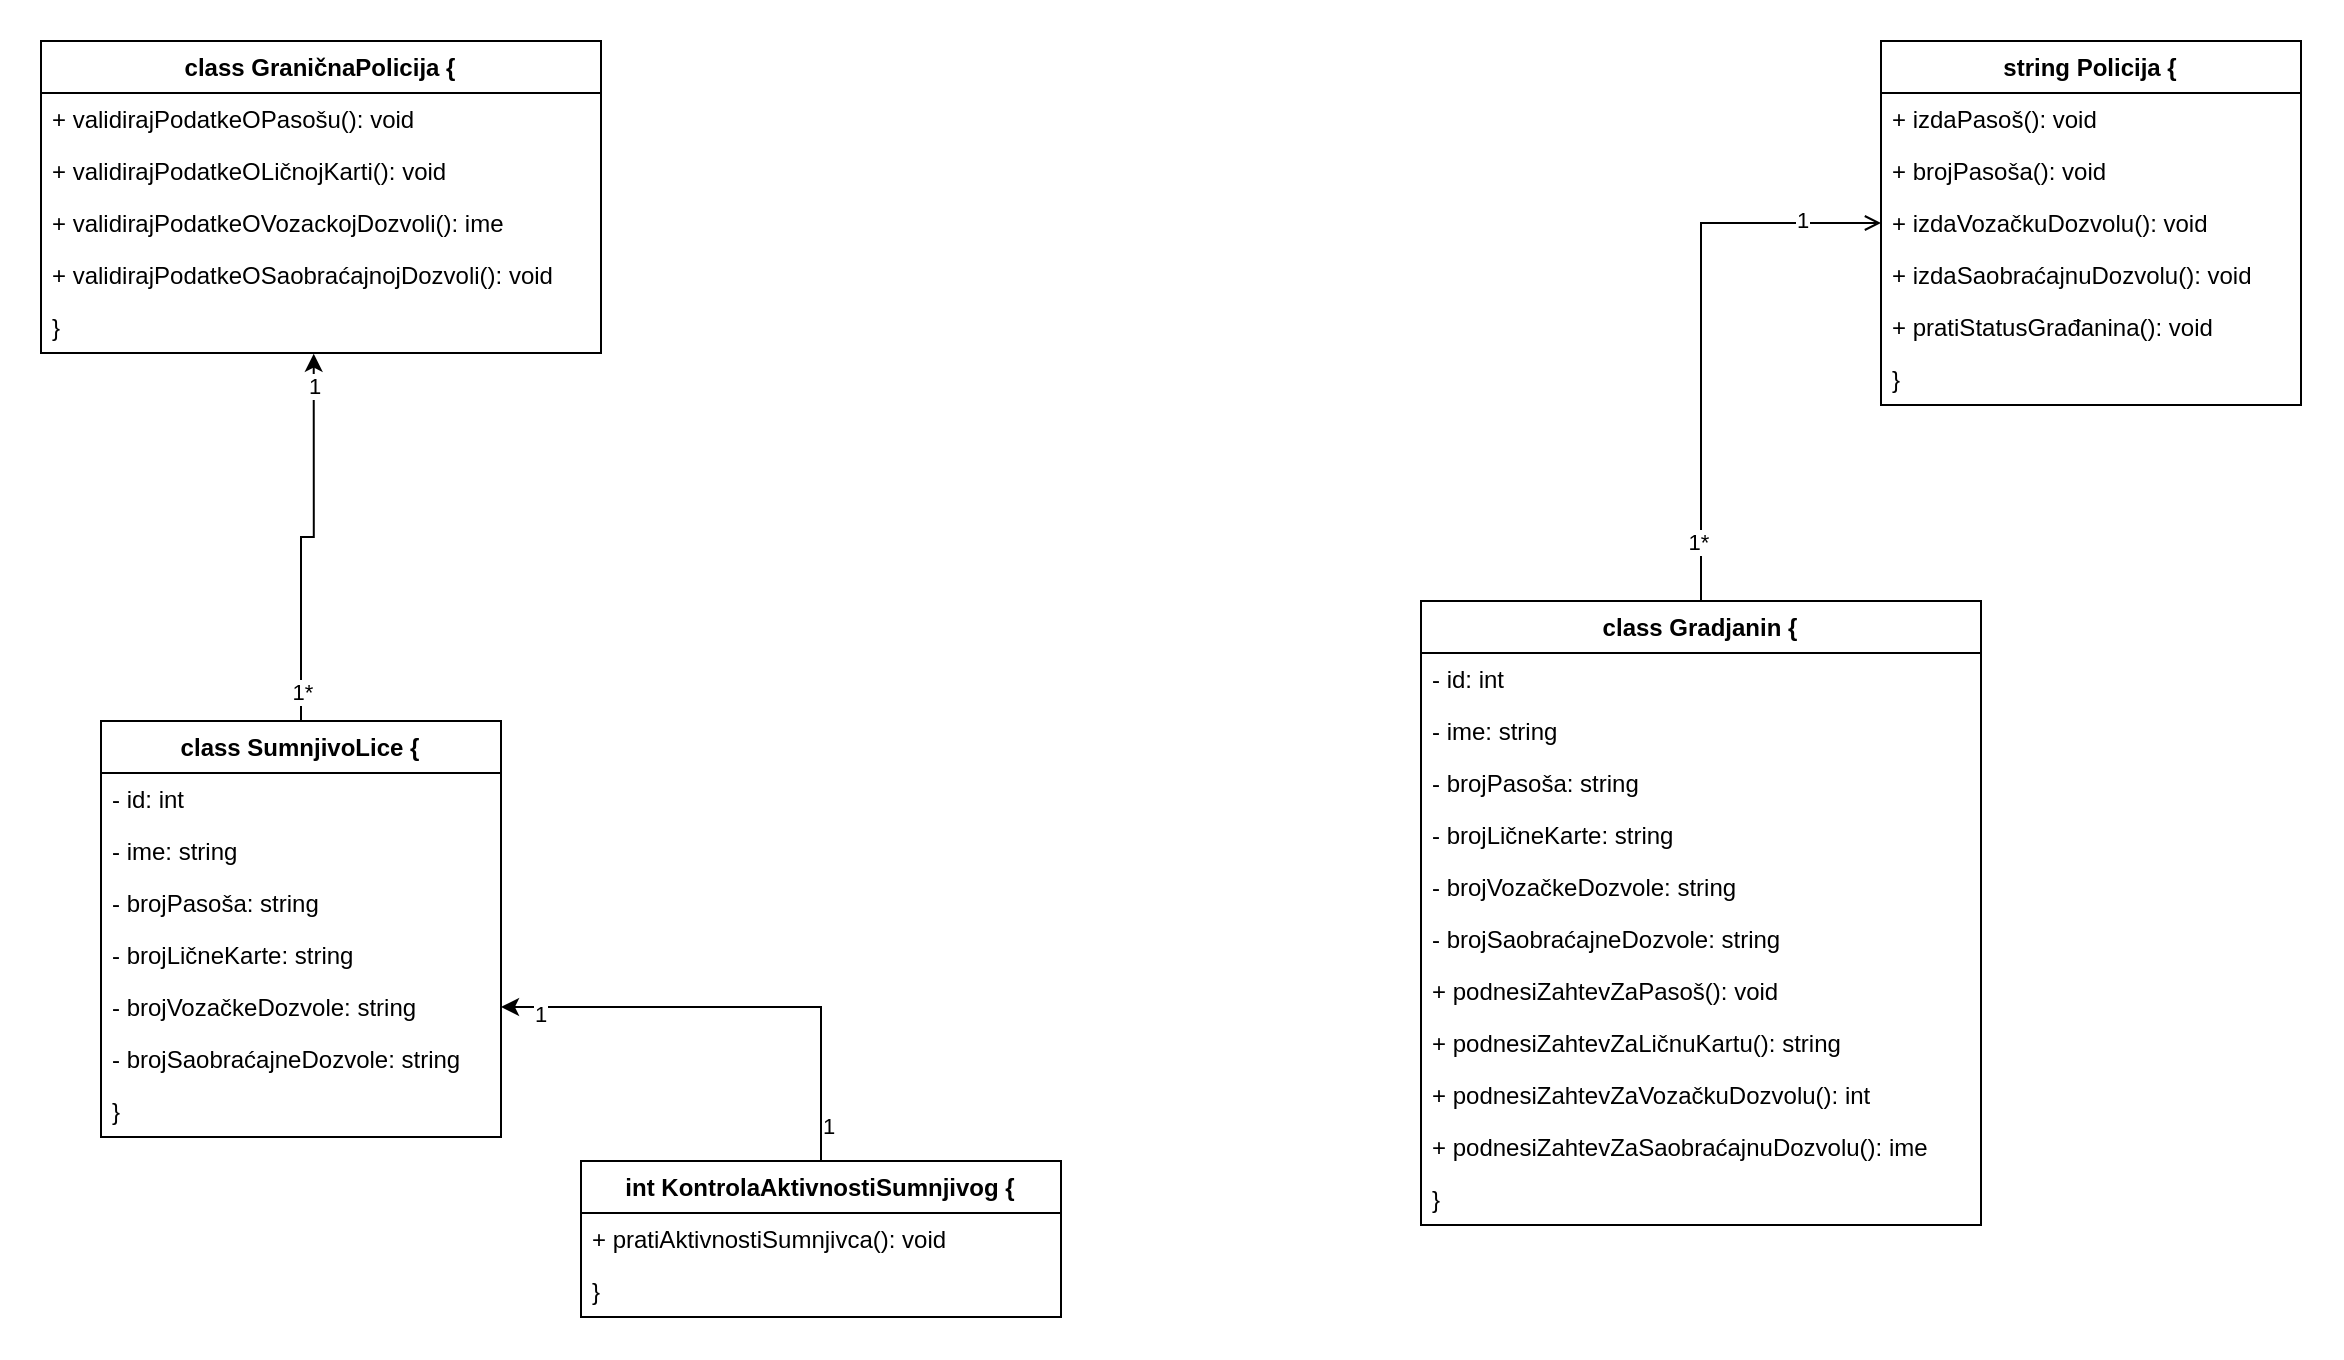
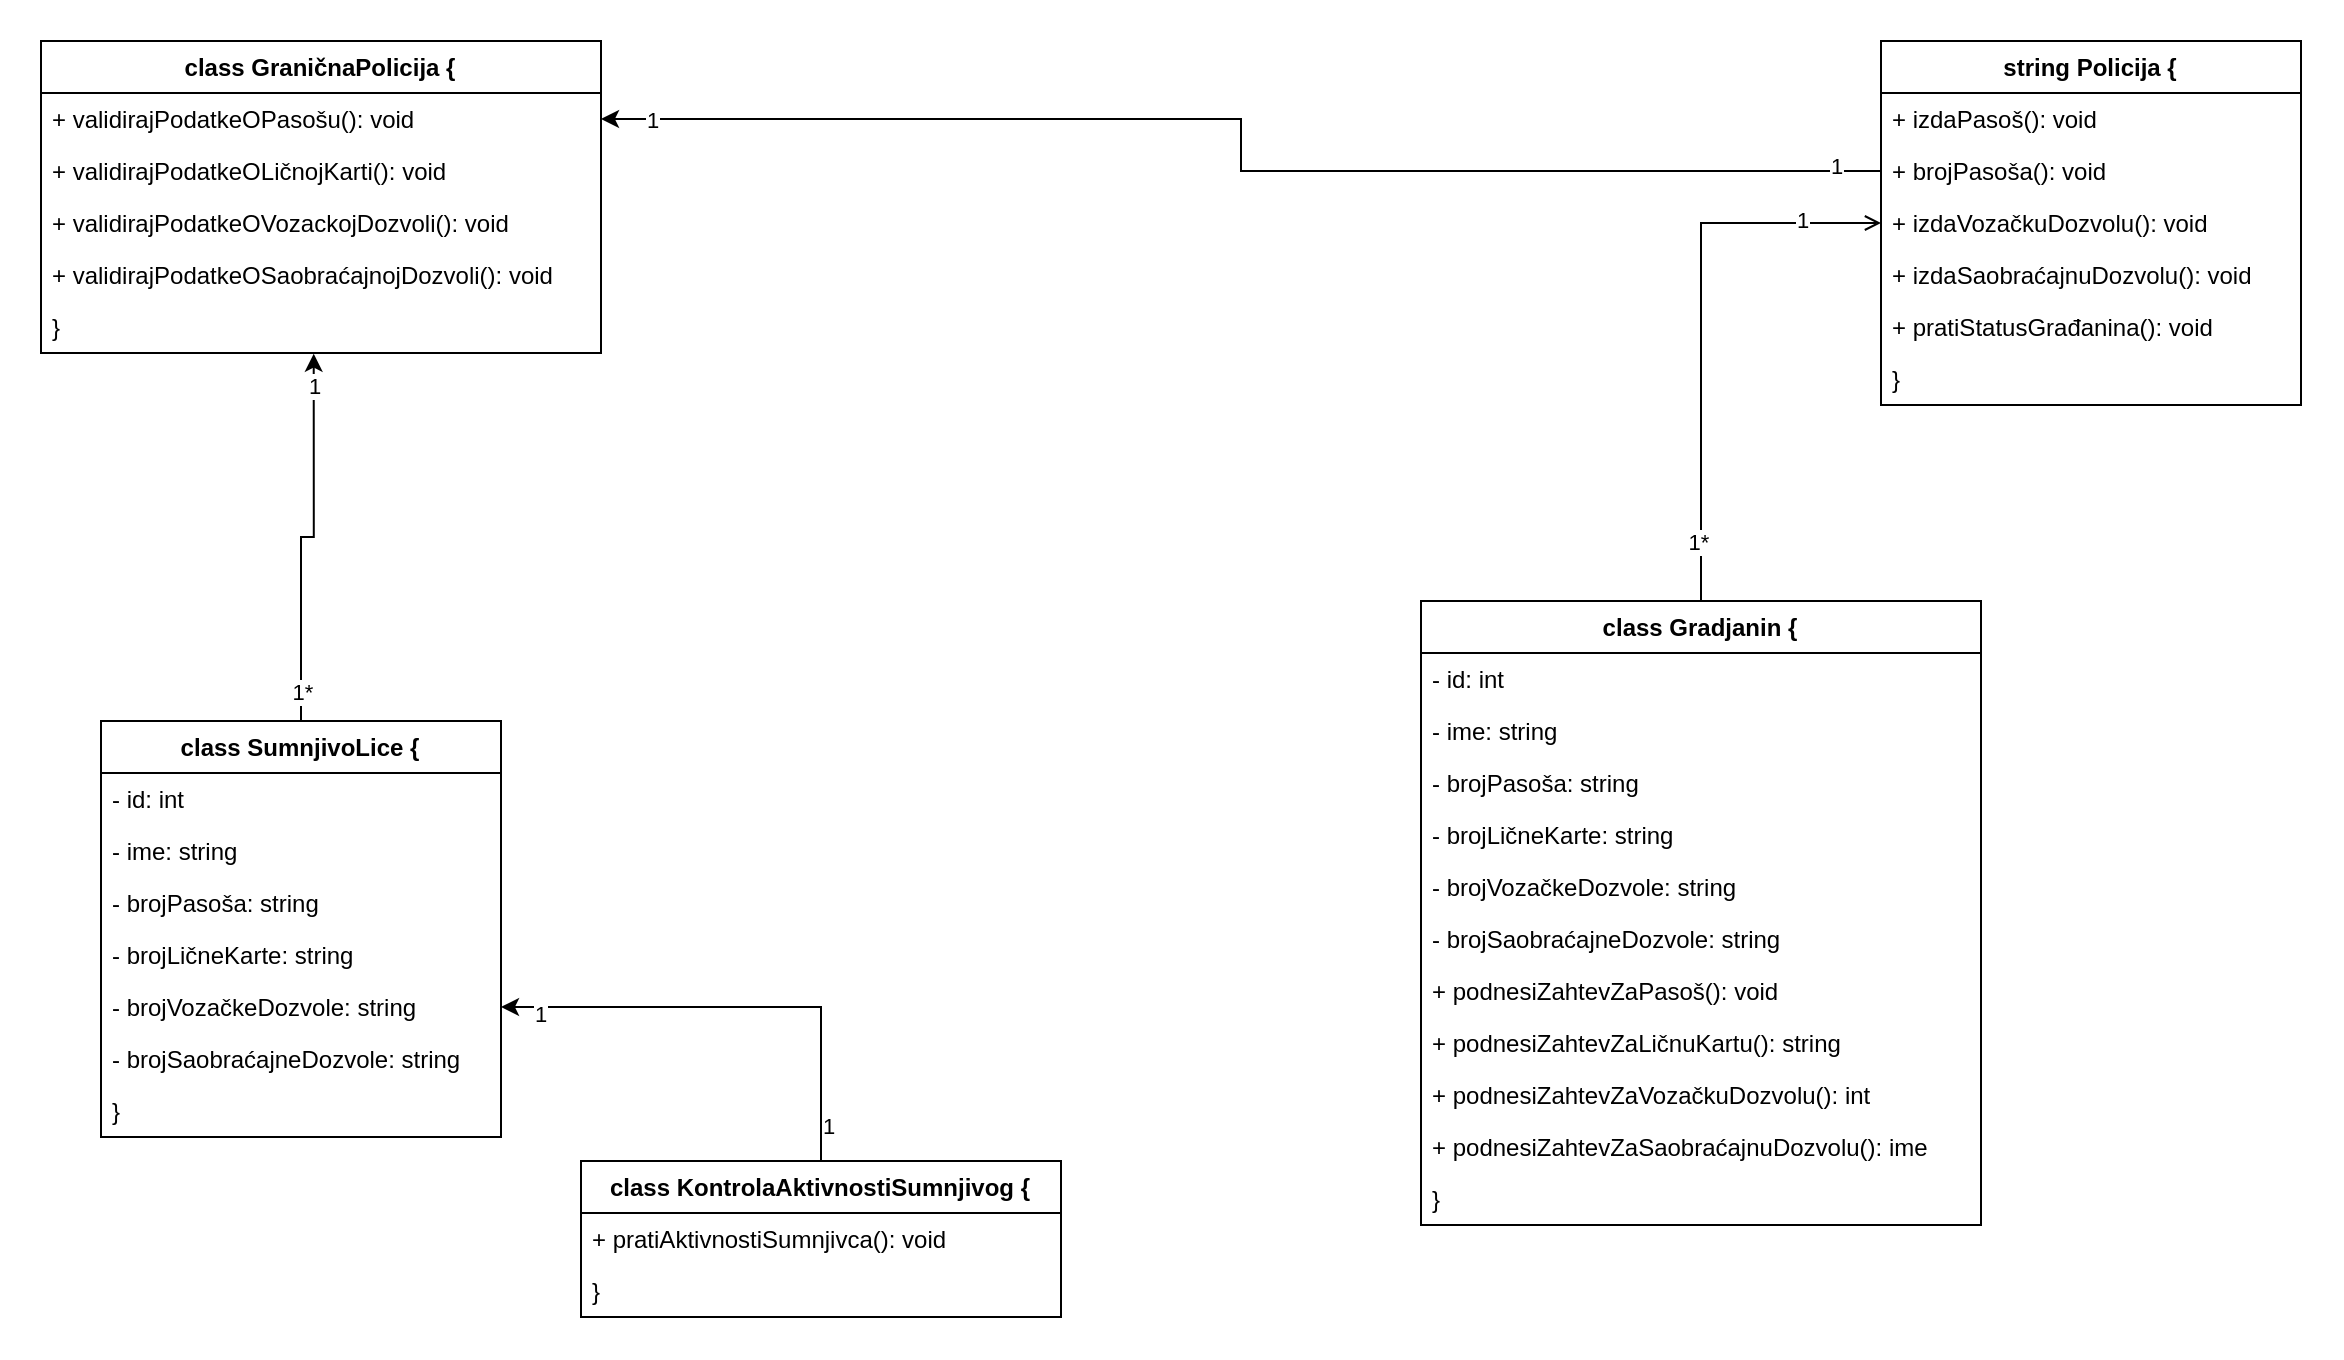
edge "+ brojPasoša(): void" -> "+ validirajPodatkeOPasošu(): void": added, labels "1", "1"
node "+ validirajPodatkeOVozackojDozvoli(): ime": label "+ validirajPodatkeOVozackojDozvoli(): ime" -> "+ validirajPodatkeOVozackojDozvoli(): void"
node "int KontrolaAktivnostiSumnjivog {": label "int KontrolaAktivnostiSumnjivog {" -> "class KontrolaAktivnostiSumnjivog {"
